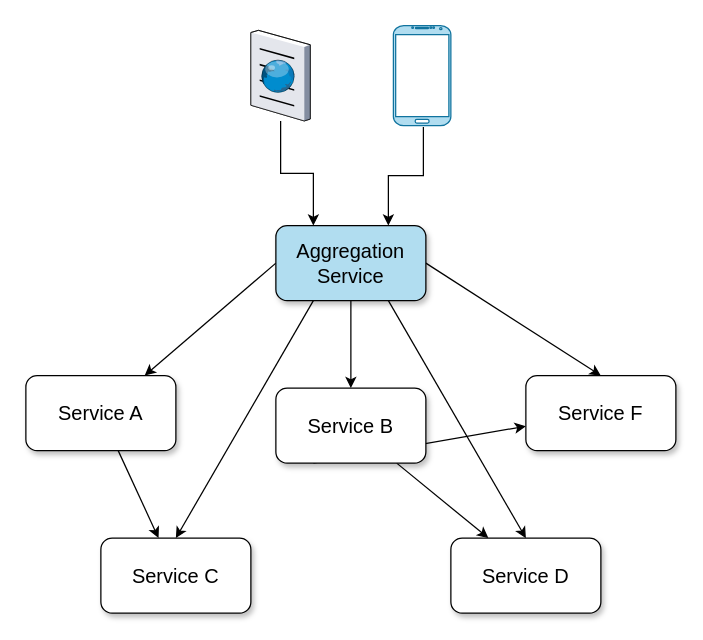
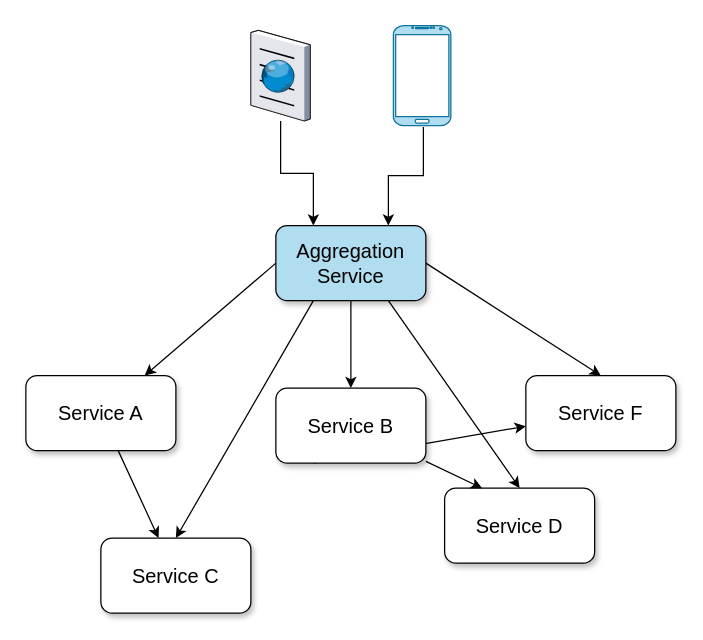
node "Service D": moved (526, 576) -> (519, 526)
